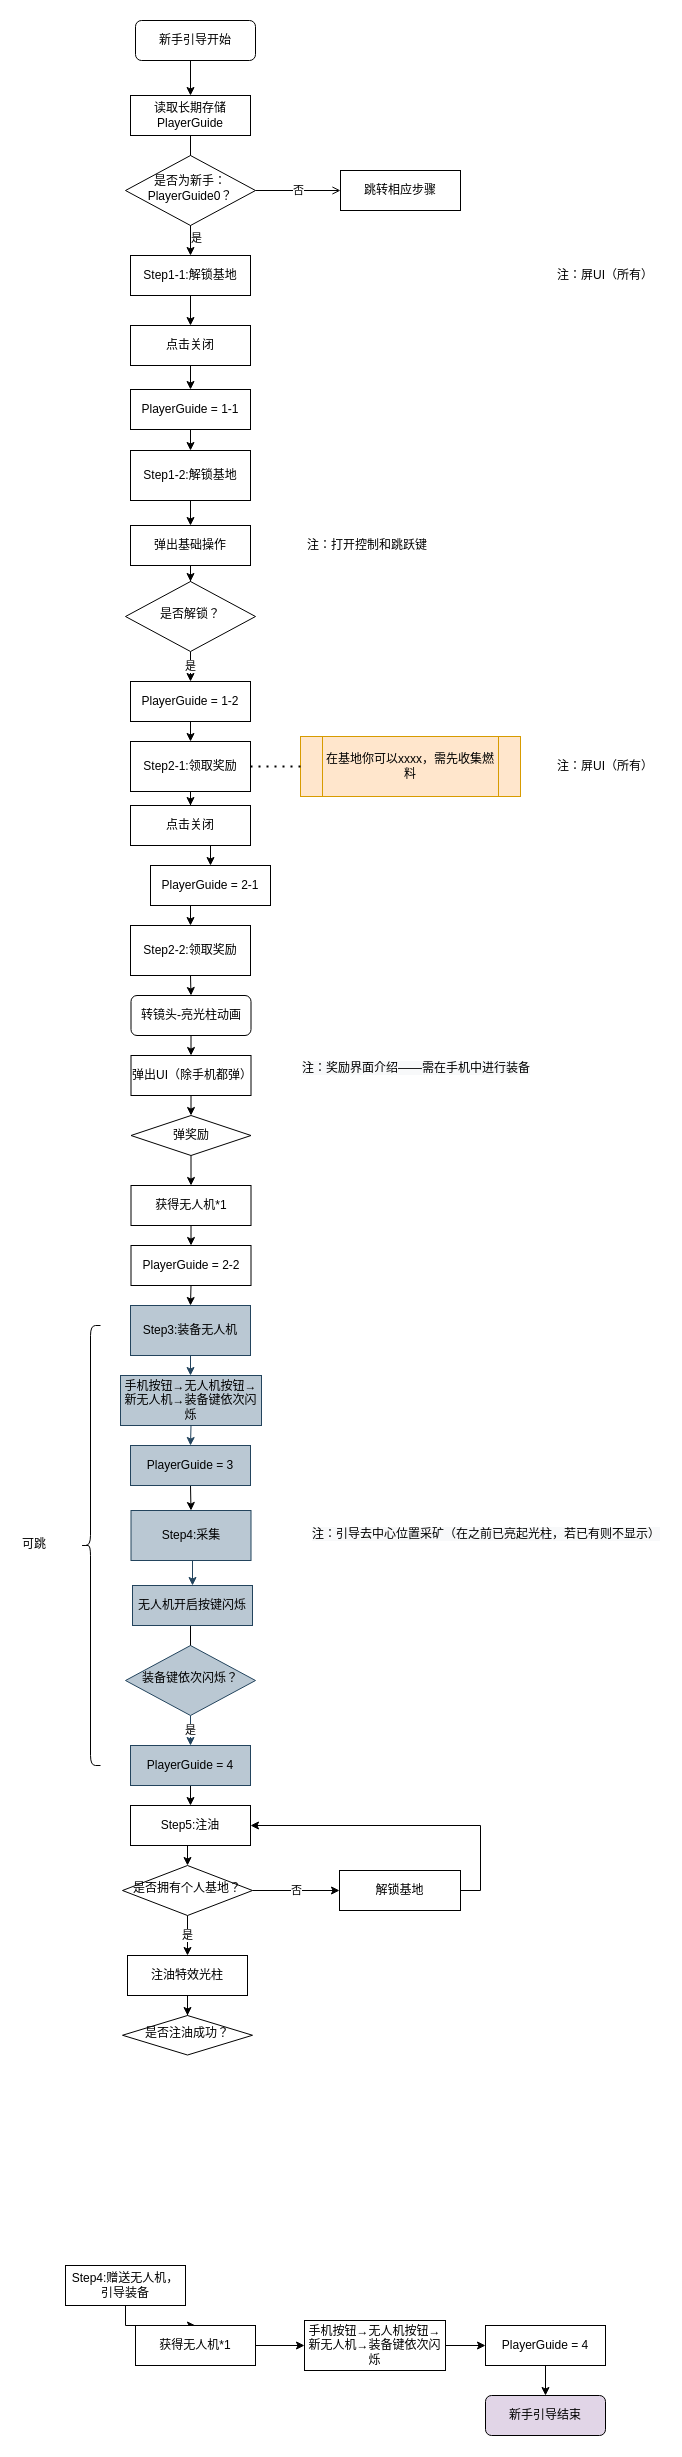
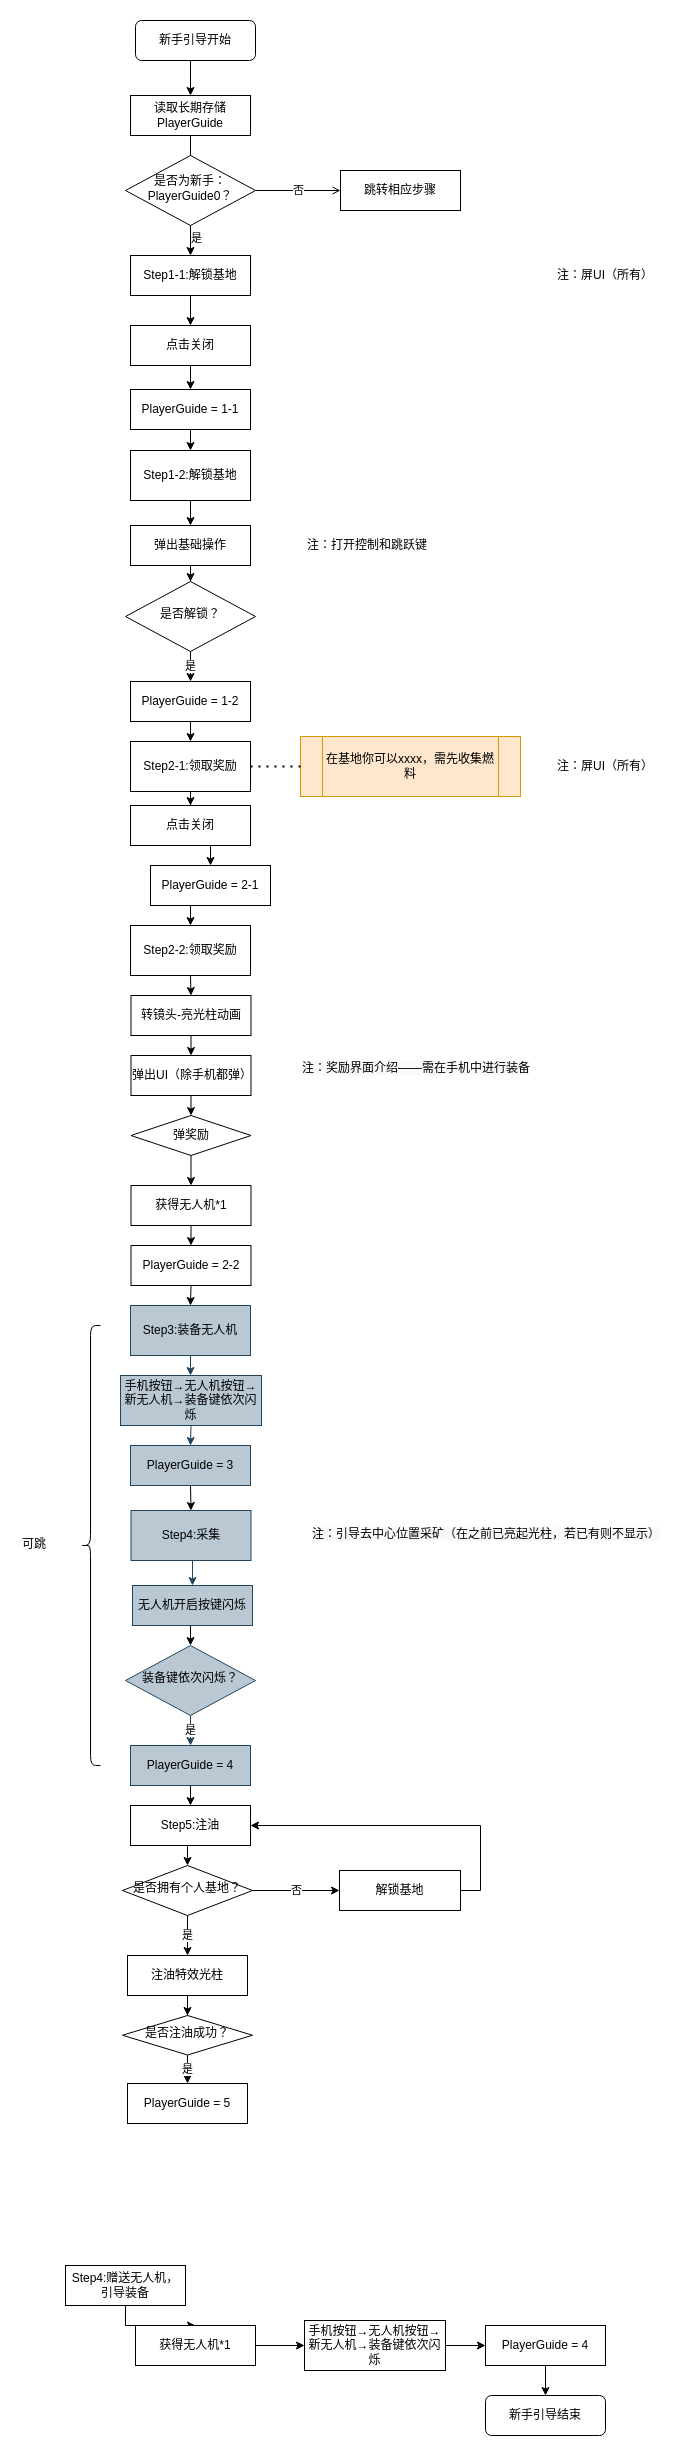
node "转镜头-亮光柱动画": shape rounded rectangle -> rectangle
edge "无人机开启按键闪烁" -- "装备键依次闪烁？": arrowhead none -> classic
edge "是否注油成功？" -> "PlayerGuide = 5": added, label "是"
node "PlayerGuide = 5": added
node "新手引导结束": fillcolor #e1d5e7 -> #ffffff
